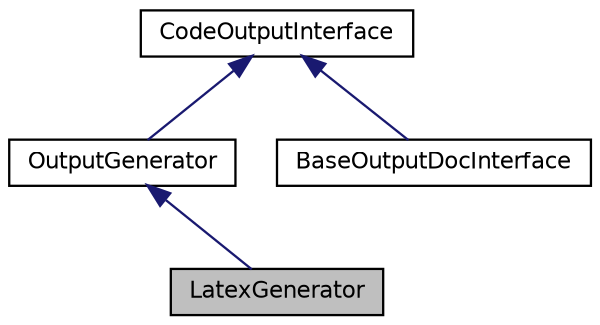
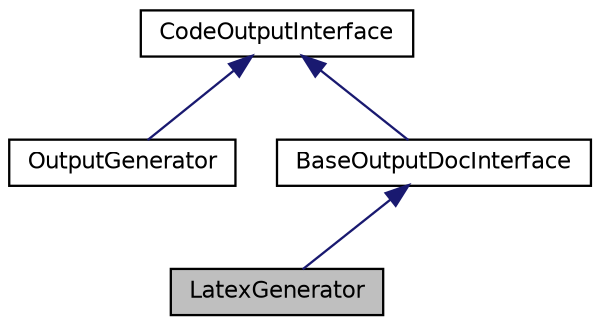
edge "LatexGenerator" -> "OutputGenerator": now "LatexGenerator" -> "BaseOutputDocInterface"
